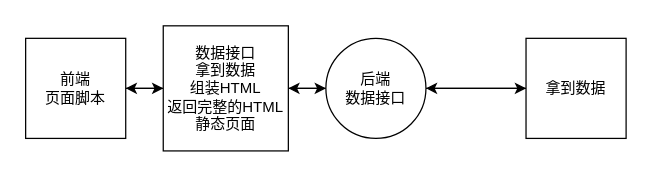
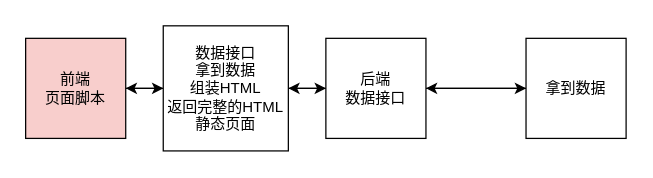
node "前端 页面脚本": fillcolor #ffffff -> #f8cecc
node "后端 数据接口": shape ellipse -> rectangle
